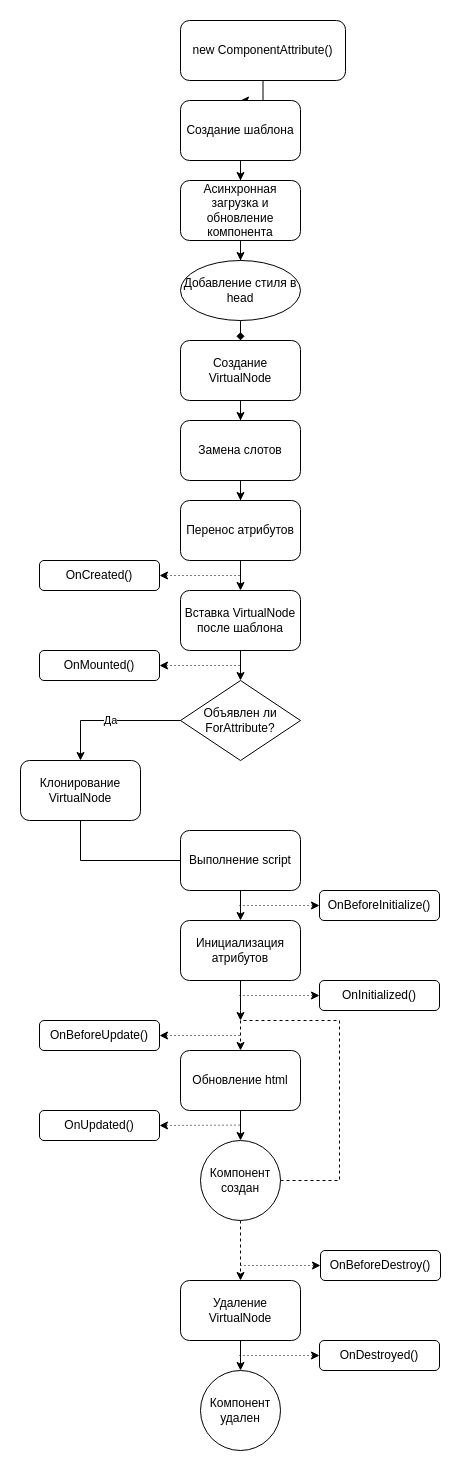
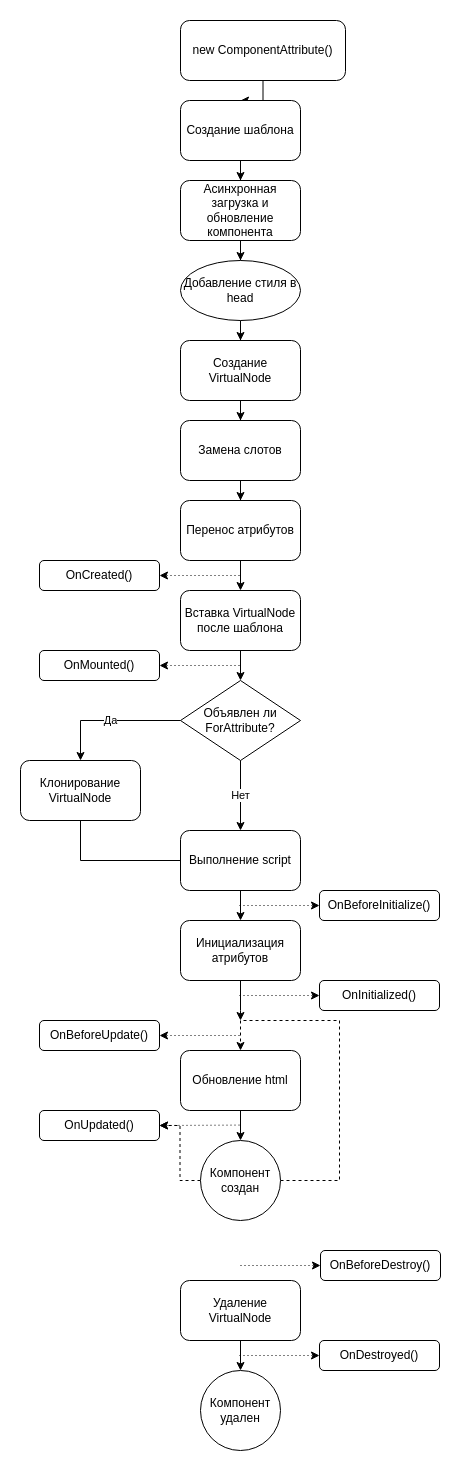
edge "Добавление стиля в head" -> "Создание VirtualNode": arrowhead diamond -> classic
edge "Объявлен ли ForAttribute?" -> "Выполнение script": added, label "Нет"
edge "Компонент создан" -> "Удаление VirtualNode": now "Компонент создан" -> "OnUpdated()"
